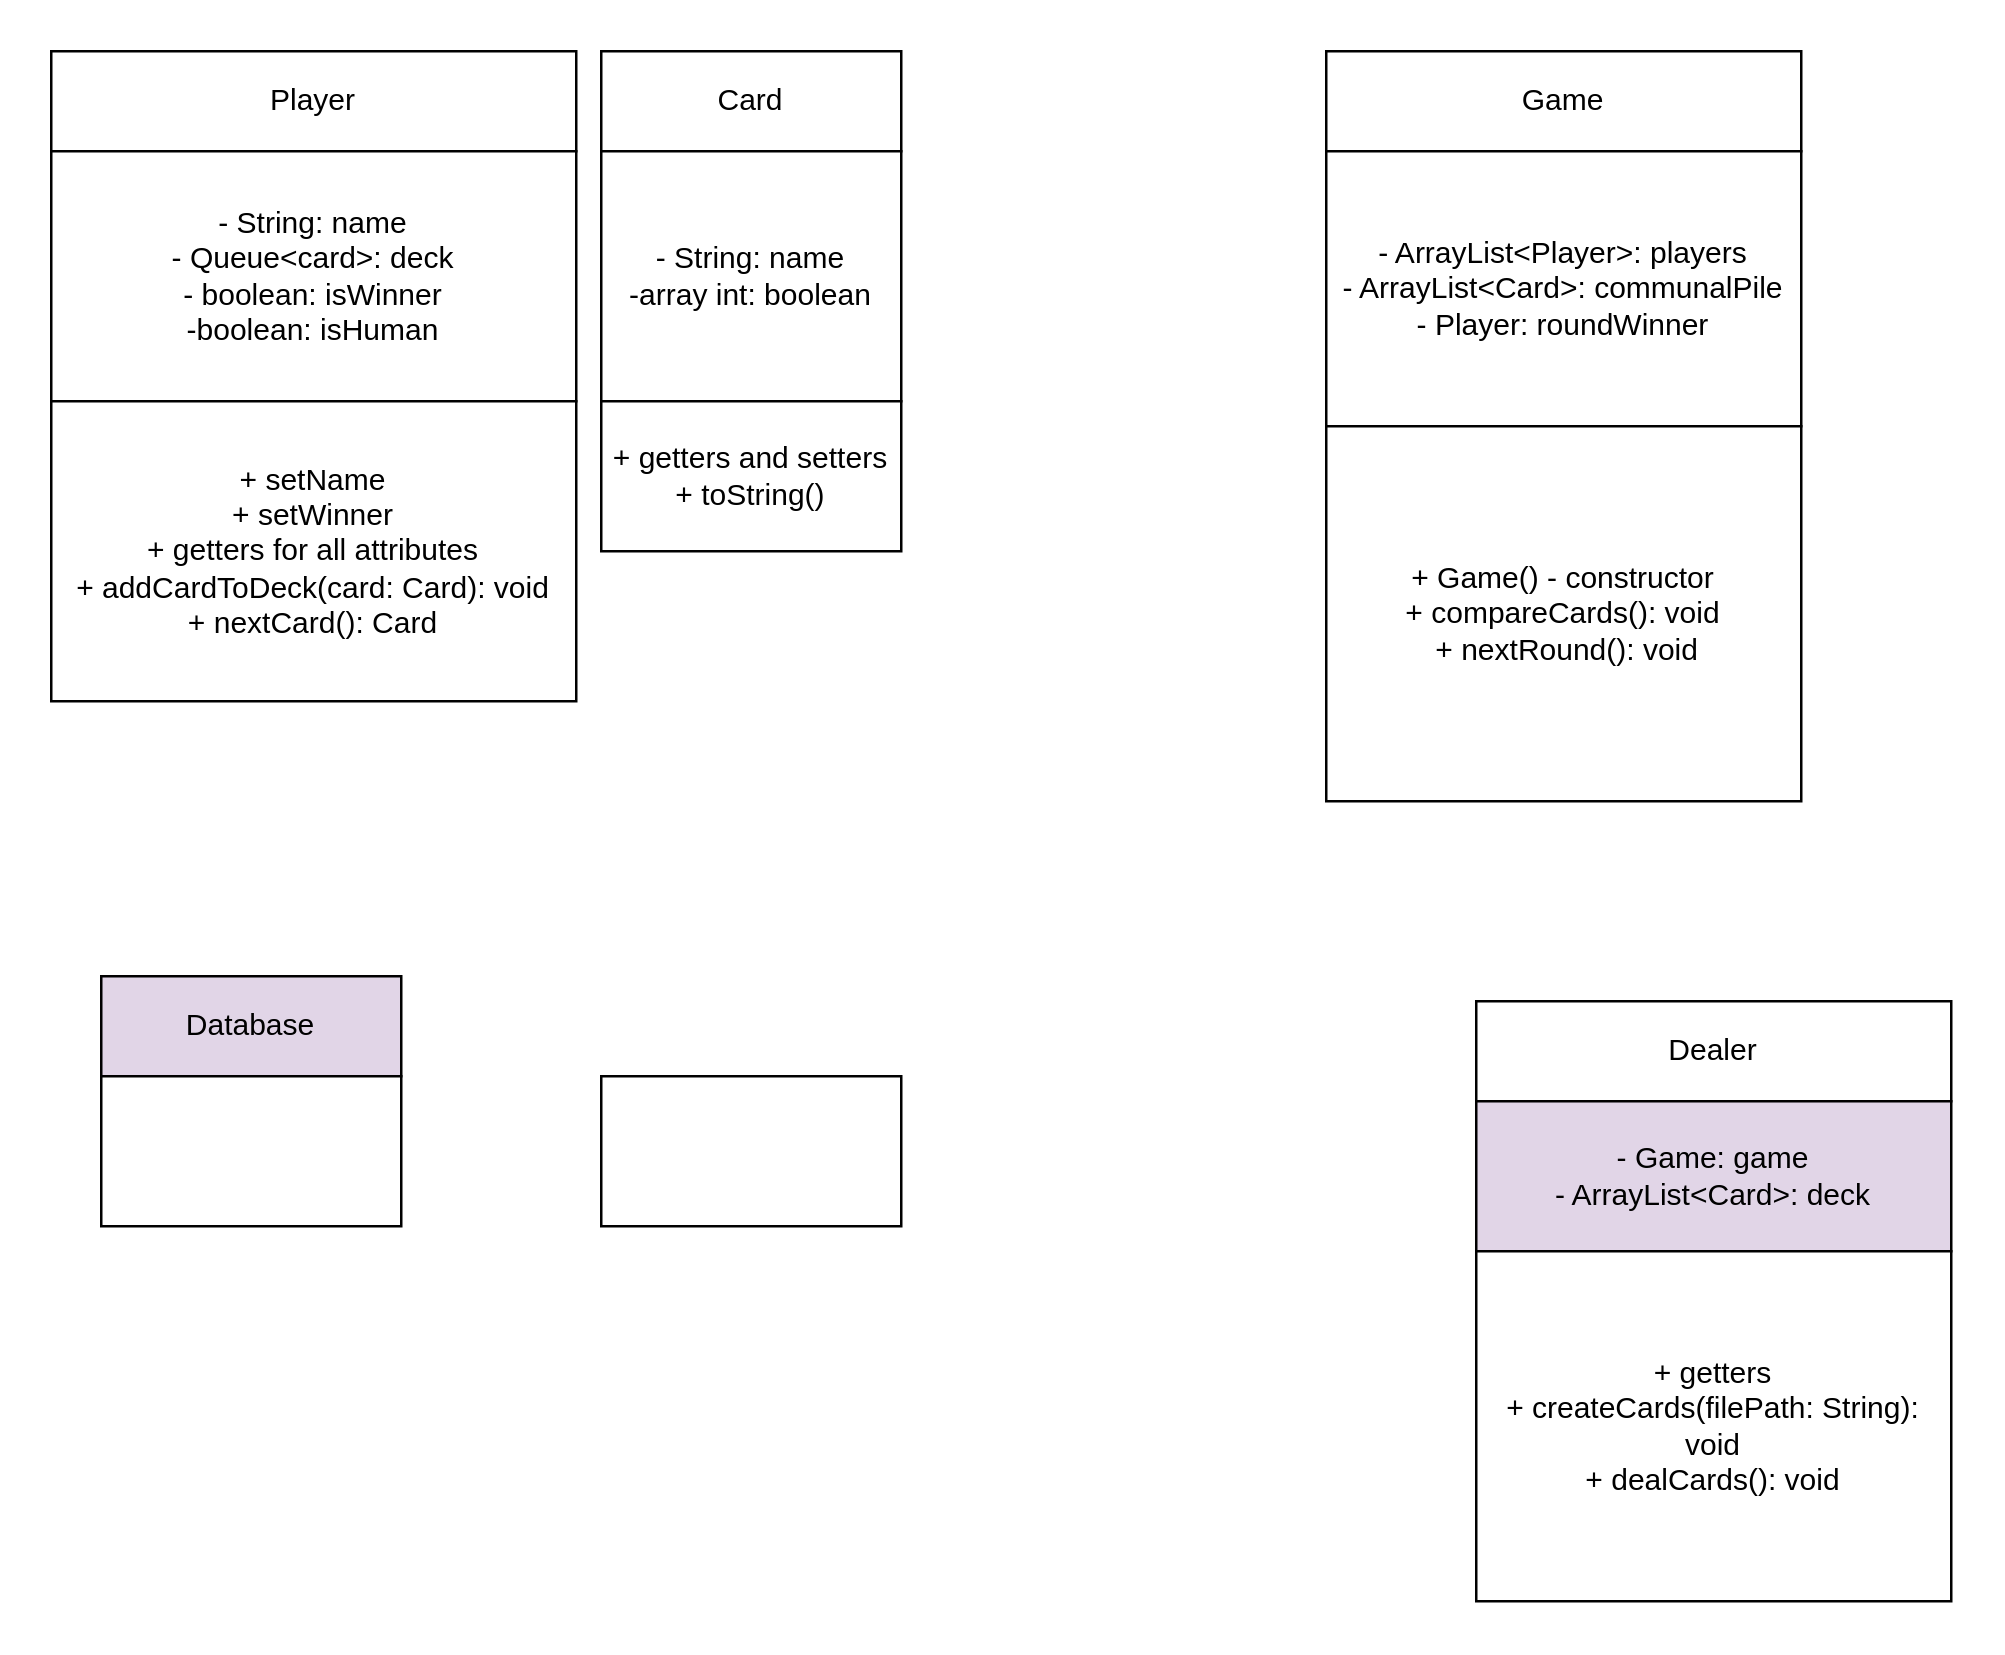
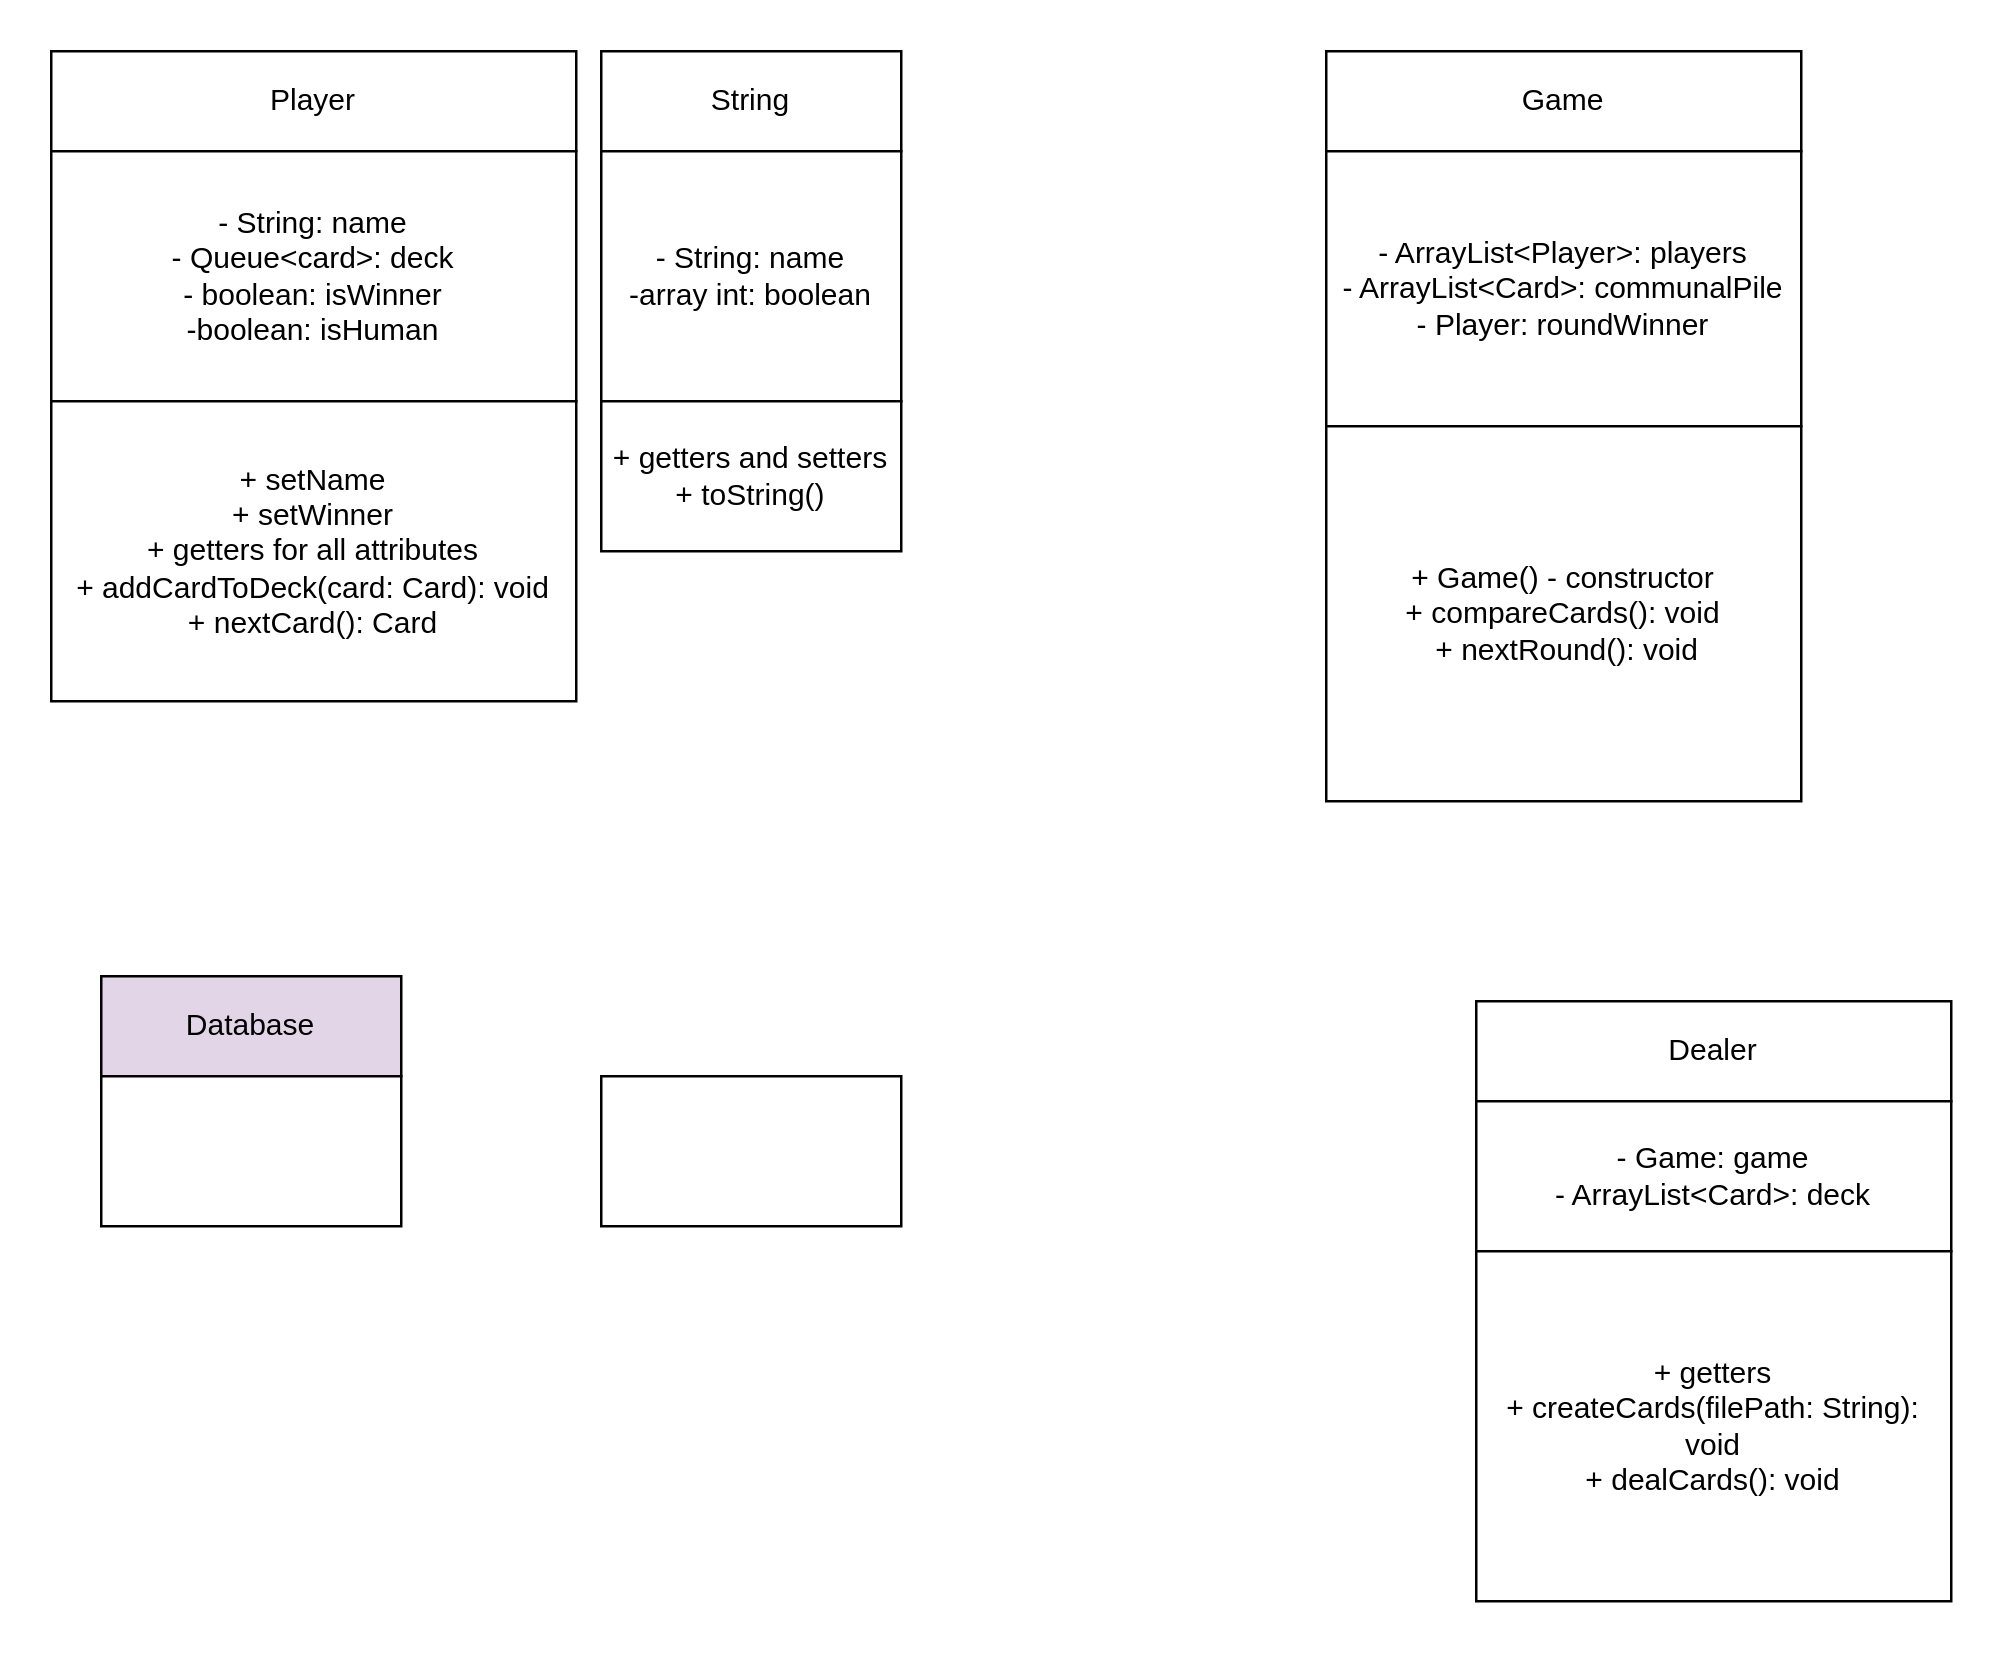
node "Card": label "Card" -> "String"
node "- Game: game - ArrayList<Card>: deck": fillcolor #e1d5e7 -> #ffffff
